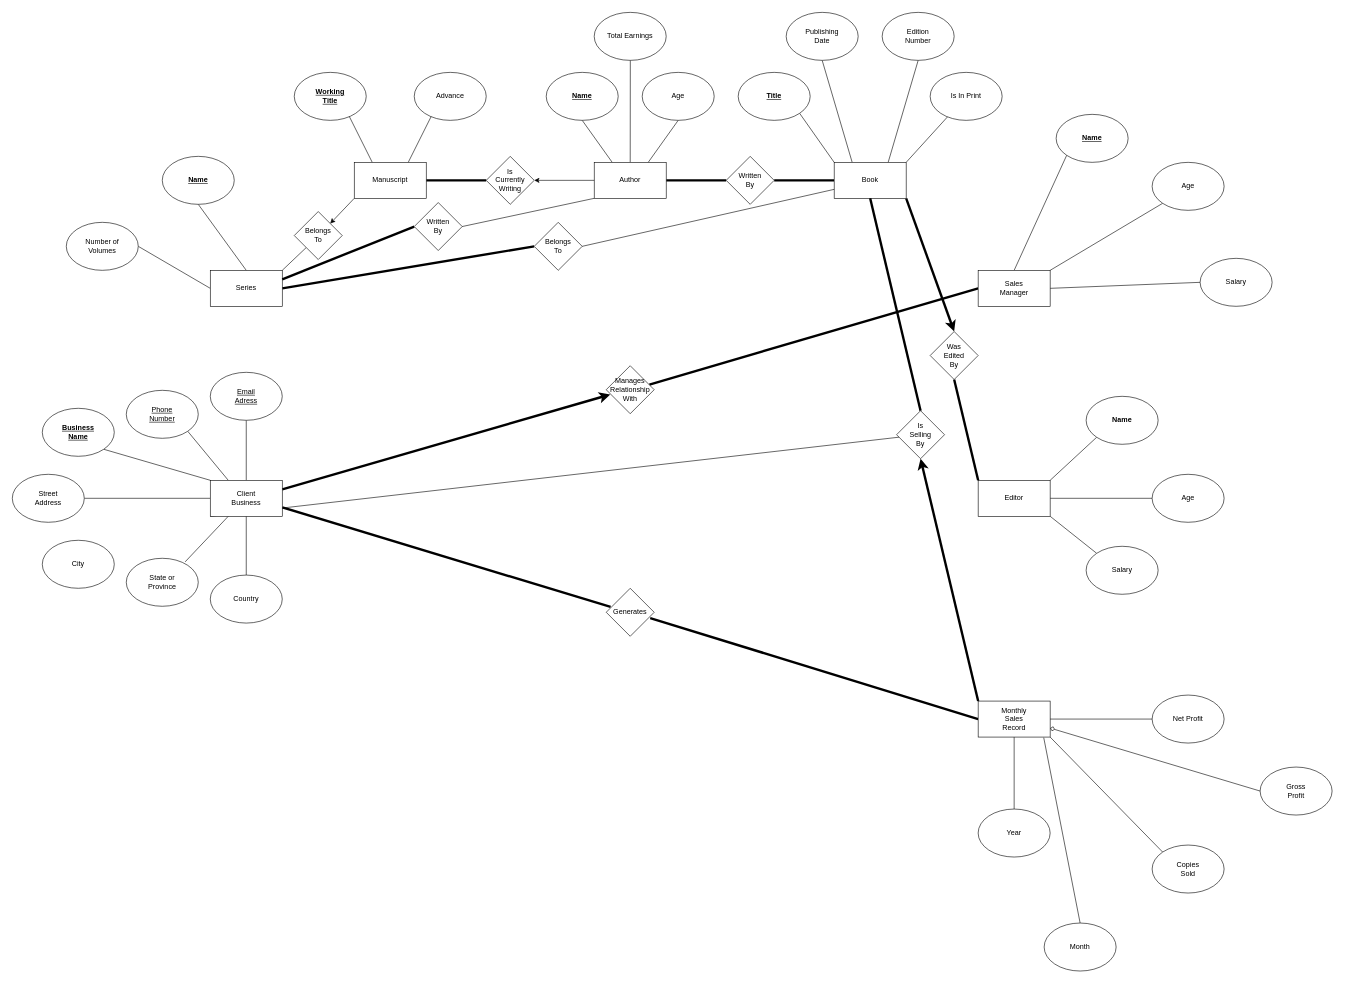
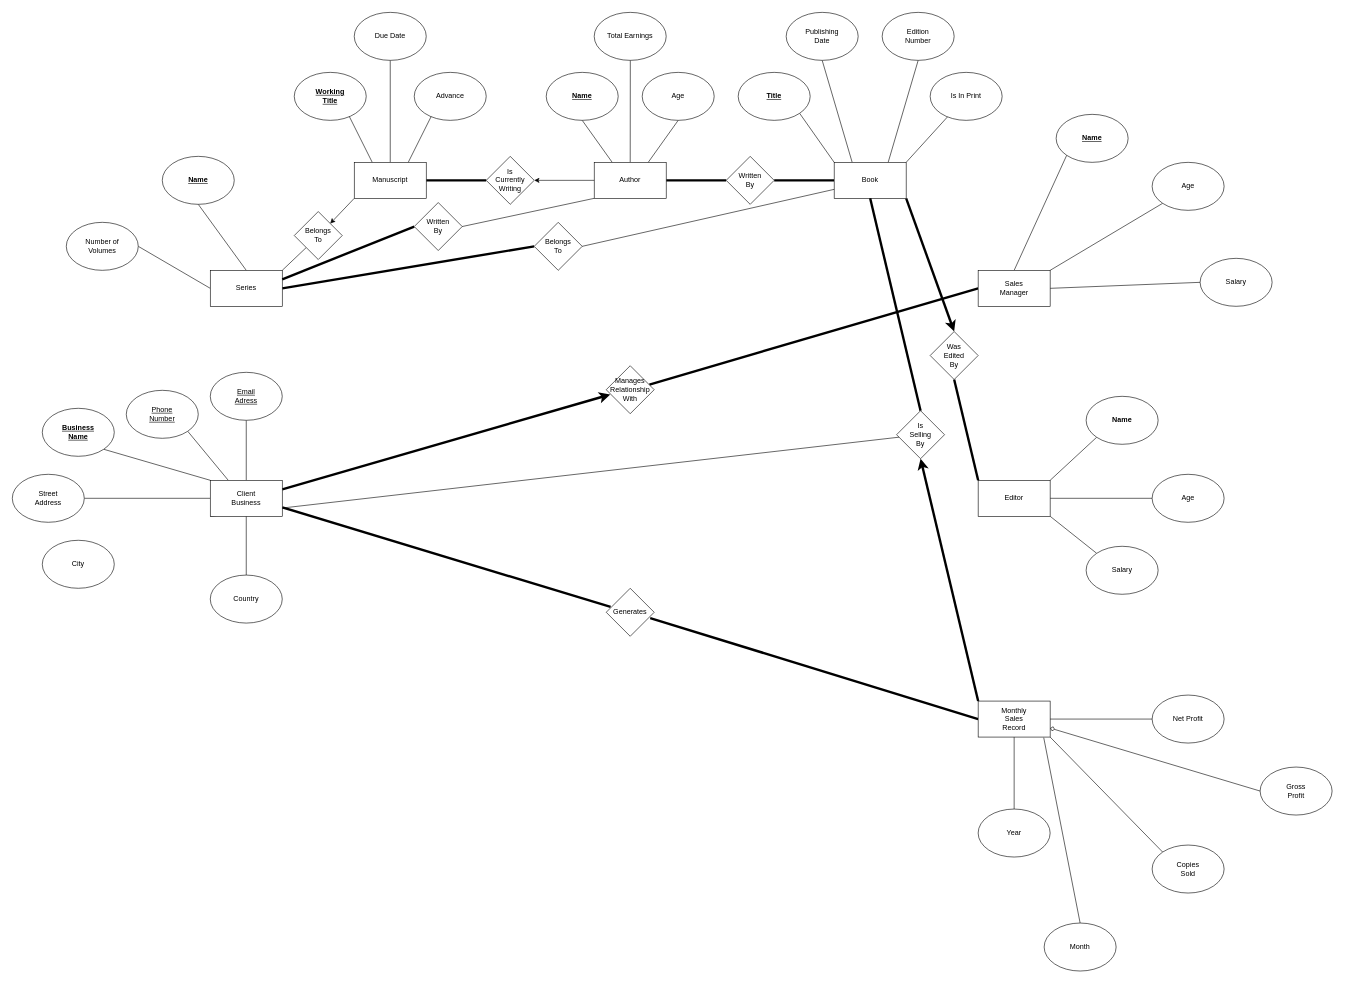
node "Due Date": added
edge "Due Date" -- "Manuscript": added
edge "Client Business" -- "State or Province": removed
node "State or Province": removed
